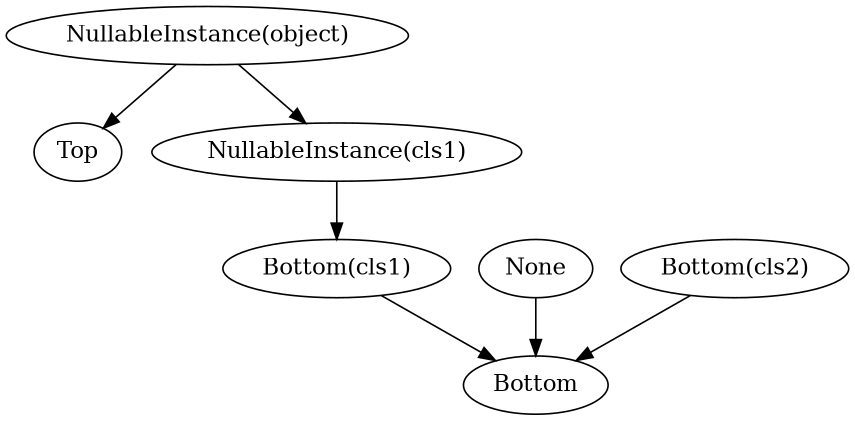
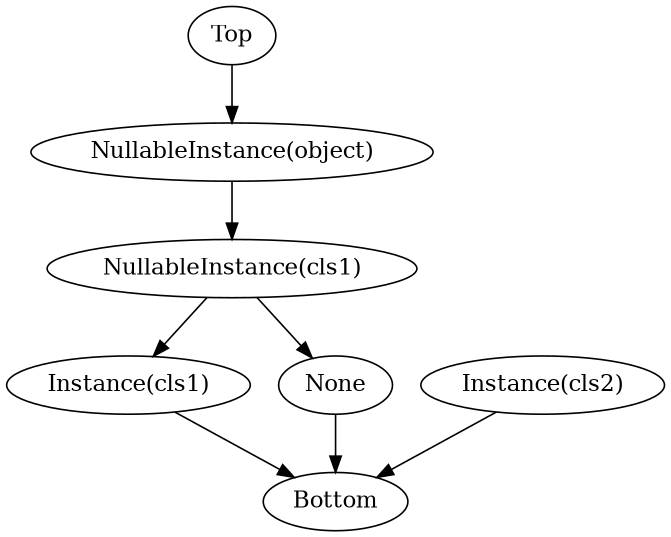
edge "NullableInstance(object)" -> "Top": reversed
node "Bottom(cls1)": label "Bottom(cls1)" -> "Instance(cls1)"
node "Bottom(cls2)": label "Bottom(cls2)" -> "Instance(cls2)"
edge "NullableInstance(cls1)" -> "None": added
